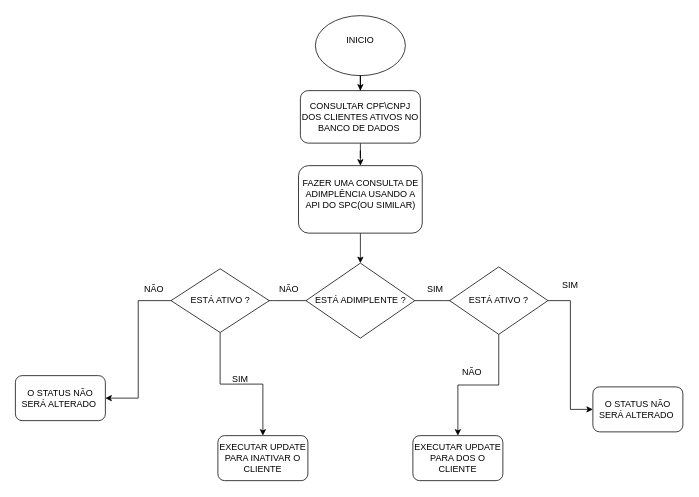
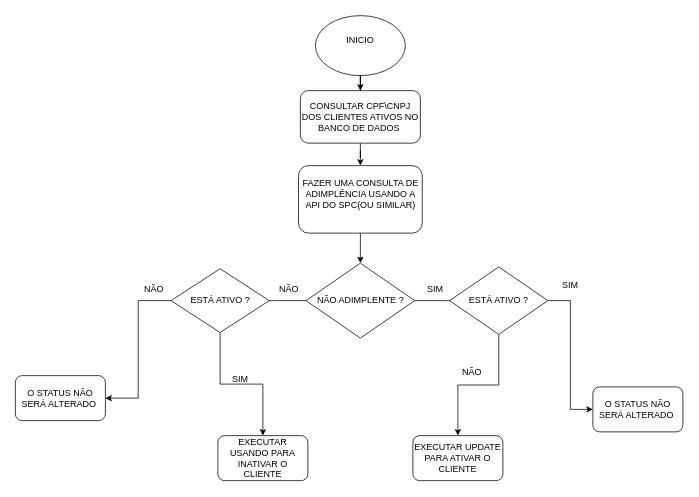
node "ESTÁ ADIMPLENTE ?": label "ESTÁ ADIMPLENTE ?" -> "NÃO ADIMPLENTE ?"
node "EXECUTAR UPDATE PARA INATIVAR O CLIENTE": label "EXECUTAR UPDATE PARA INATIVAR O CLIENTE" -> "EXECUTAR USANDO PARA INATIVAR O CLIENTE"
node "EXECUTAR UPDATE PARA DOS O CLIENTE": label "EXECUTAR UPDATE PARA DOS O CLIENTE" -> "EXECUTAR UPDATE PARA ATIVAR O CLIENTE"
